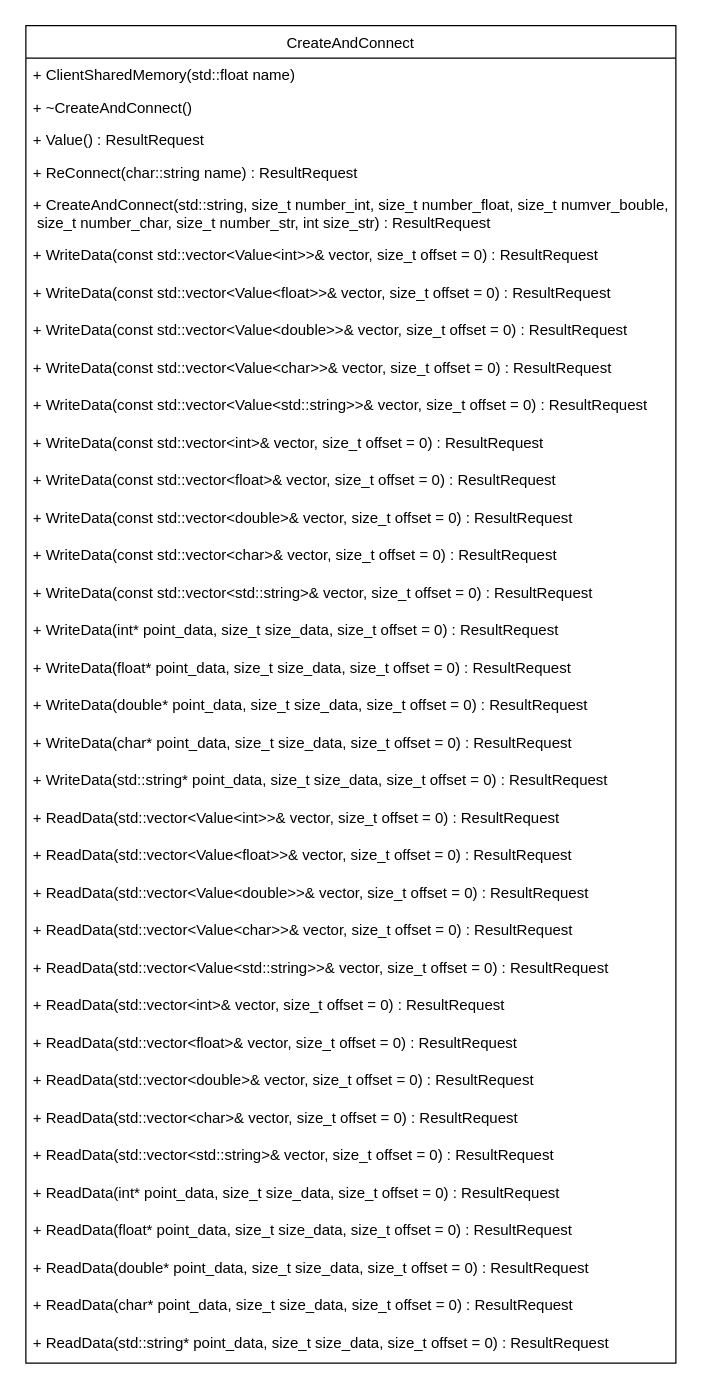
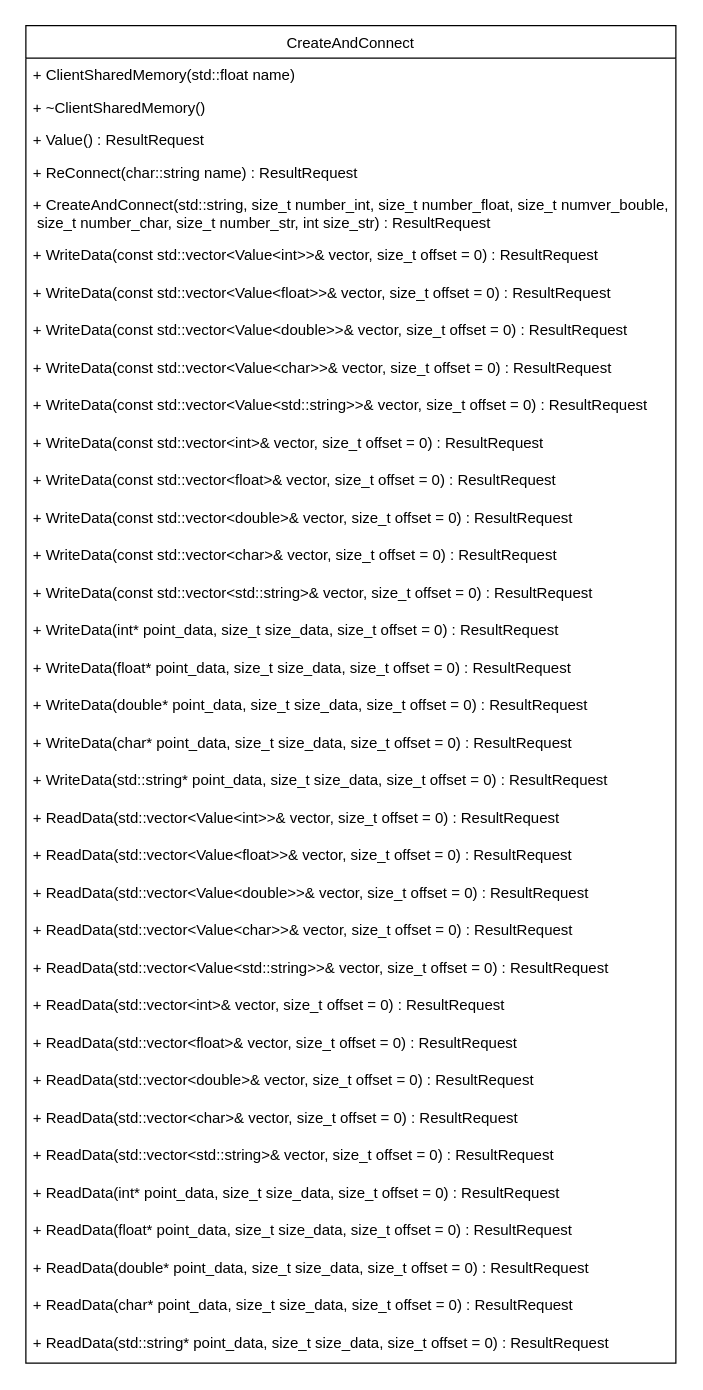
node "+ ~CreateAndConnect()": label "+ ~CreateAndConnect()" -> "+ ~ClientSharedMemory()"
